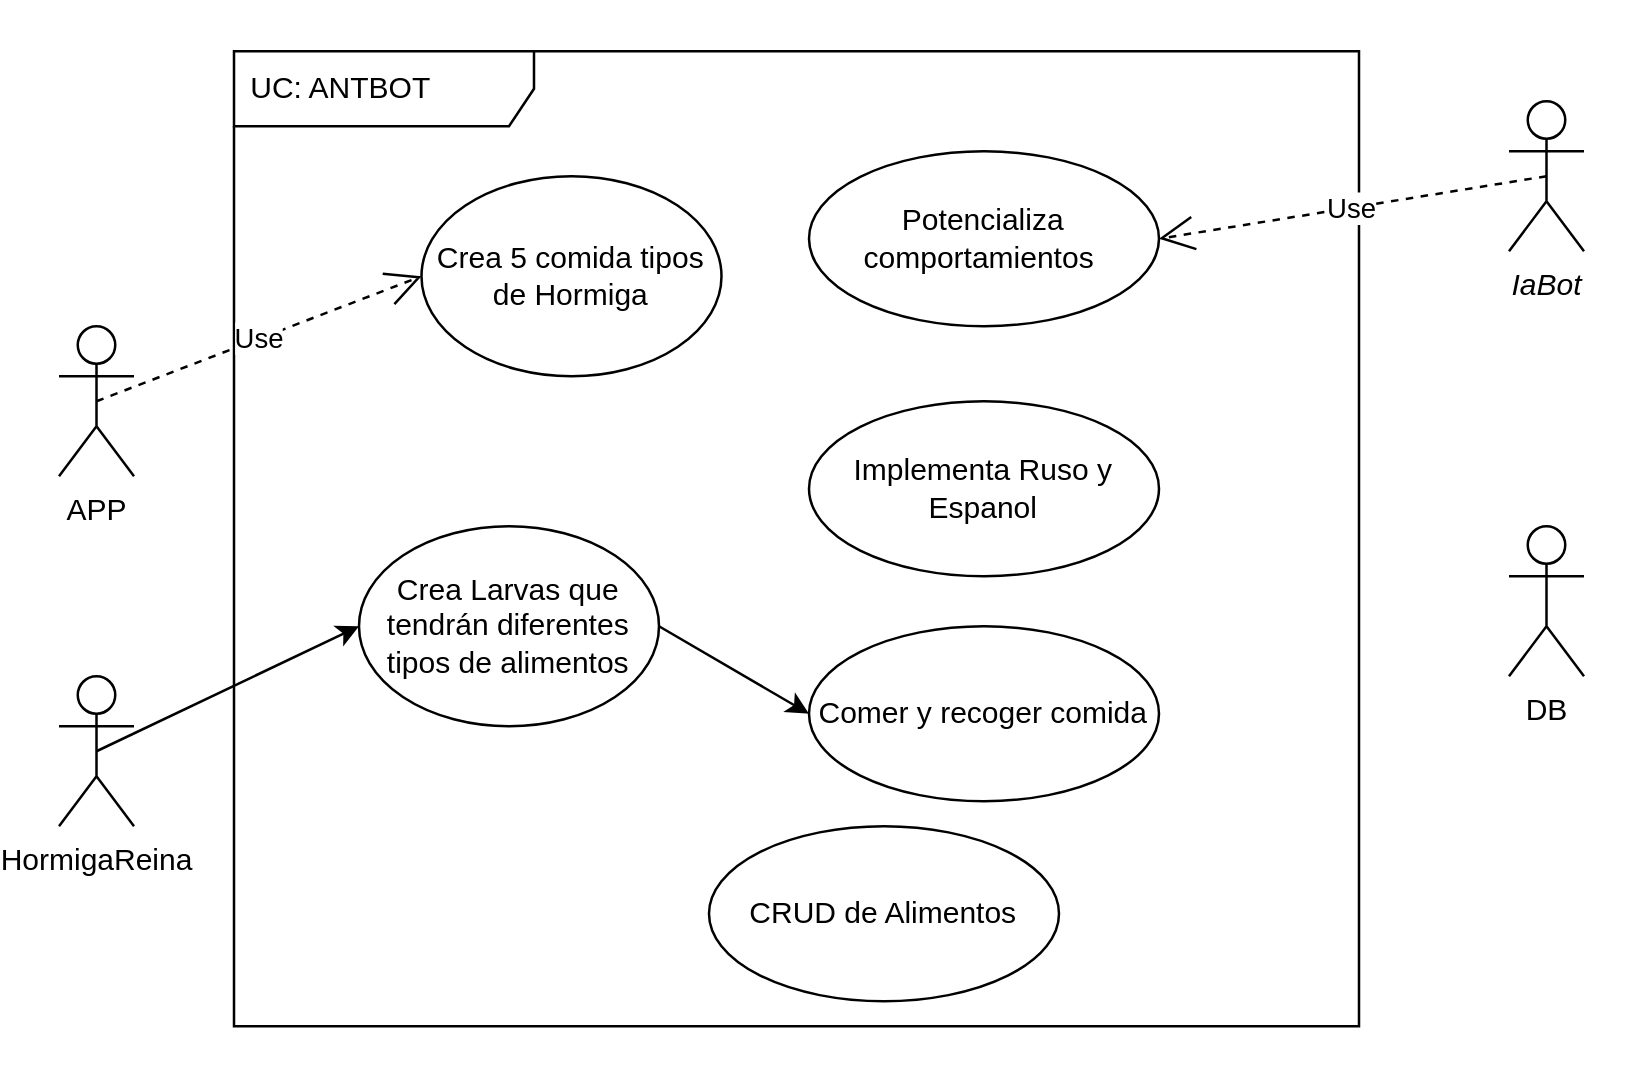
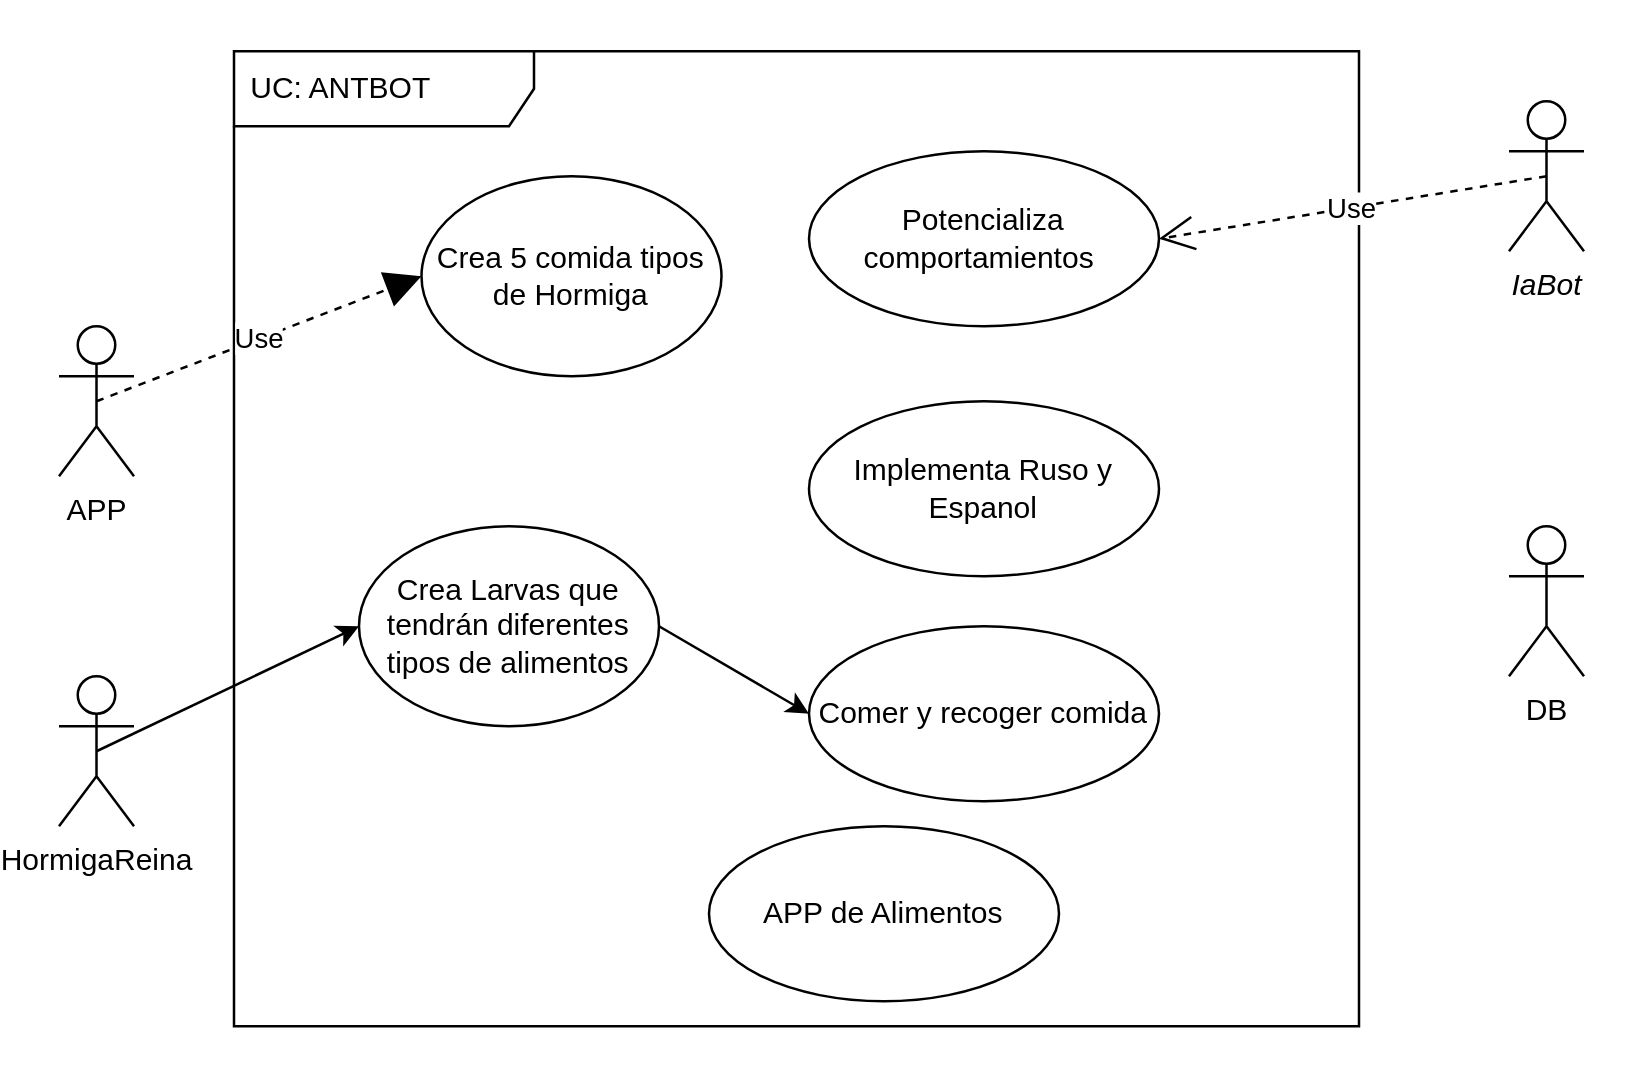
edge "APP" -> "Crea 5 comida tipos de Hormiga": arrowhead open -> block
node "CRUD de Alimentos": label "CRUD de Alimentos" -> "APP de Alimentos"
